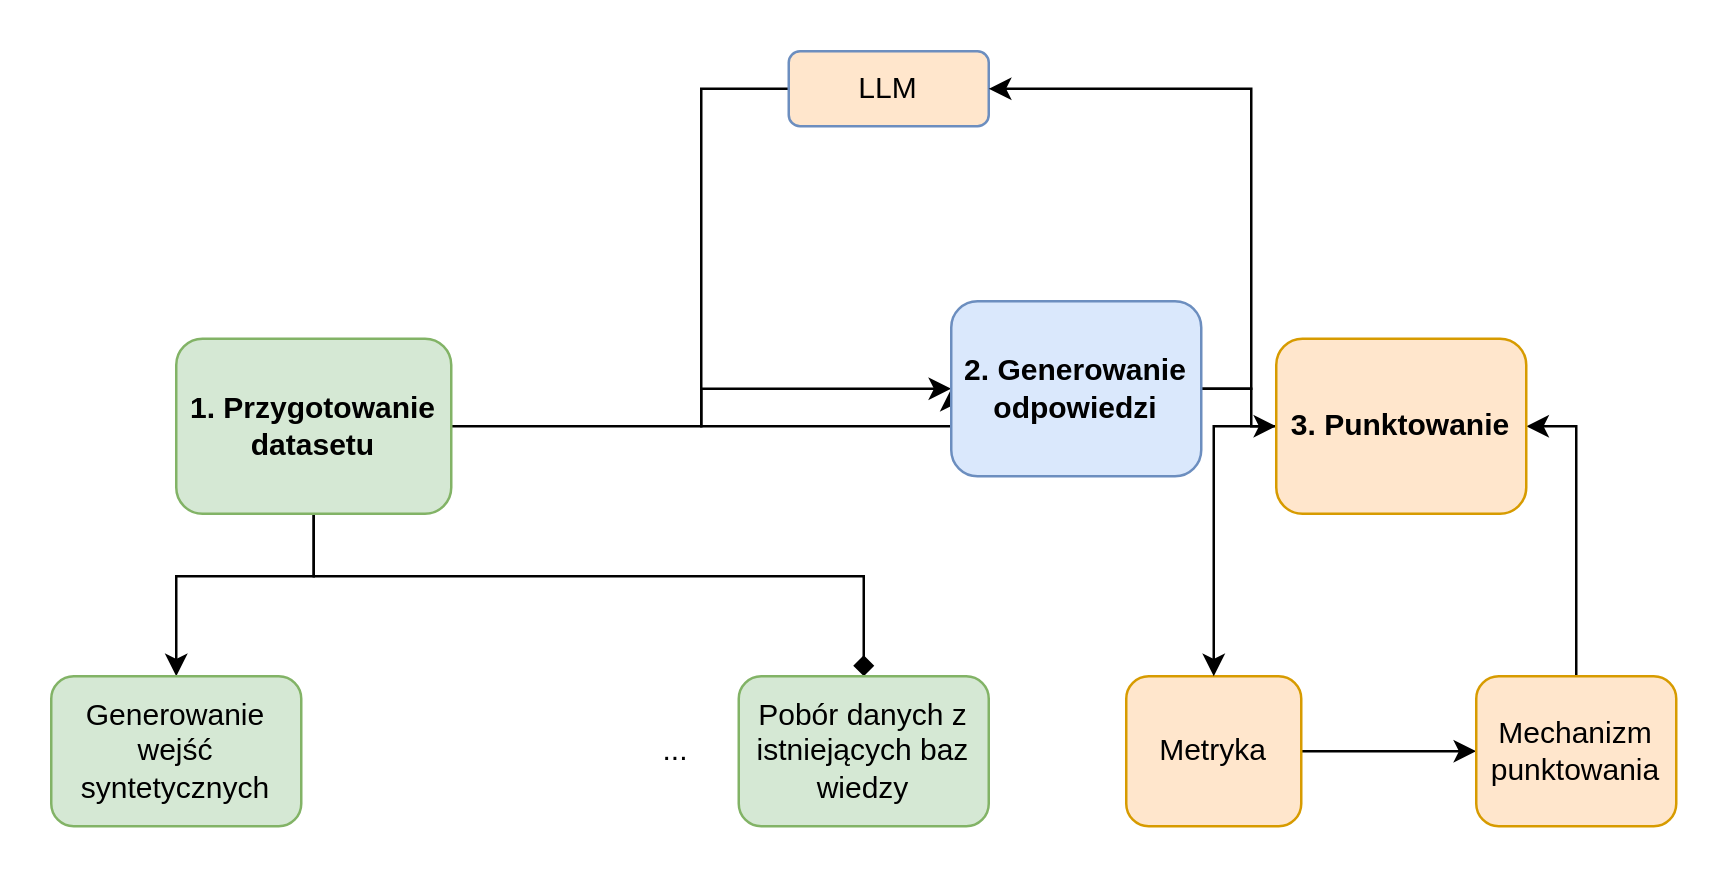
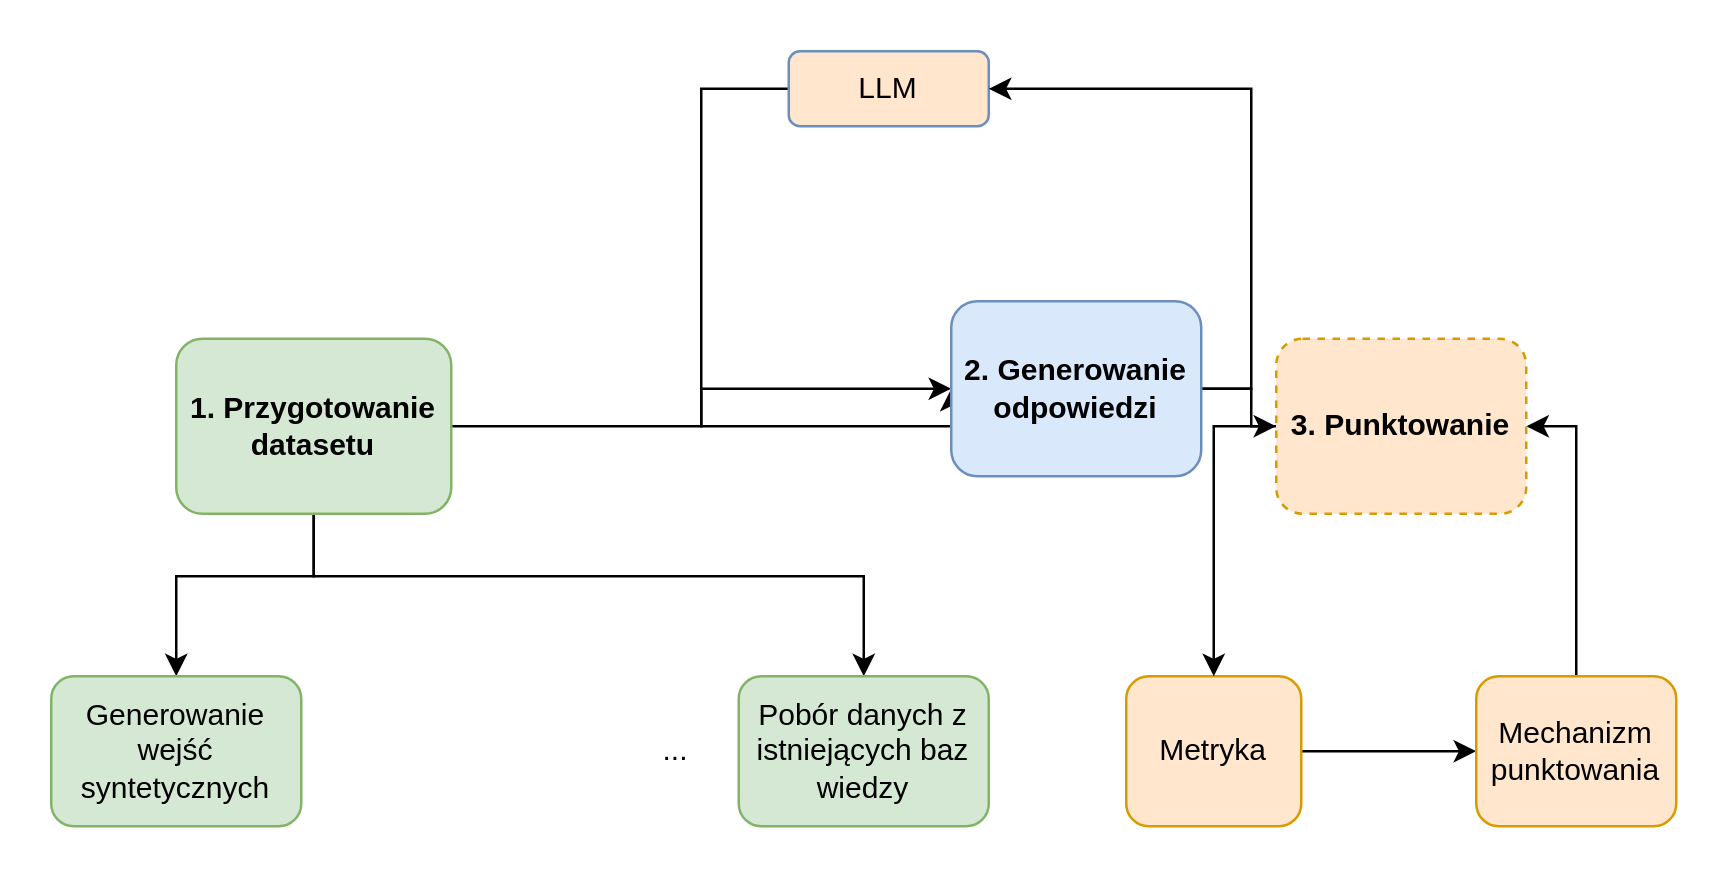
node "3. Punktowanie": style solid -> dashed
edge "1. Przygotowanie datasetu" -> "Pobór danych z istniejących baz wiedzy": arrowhead diamond -> classic
